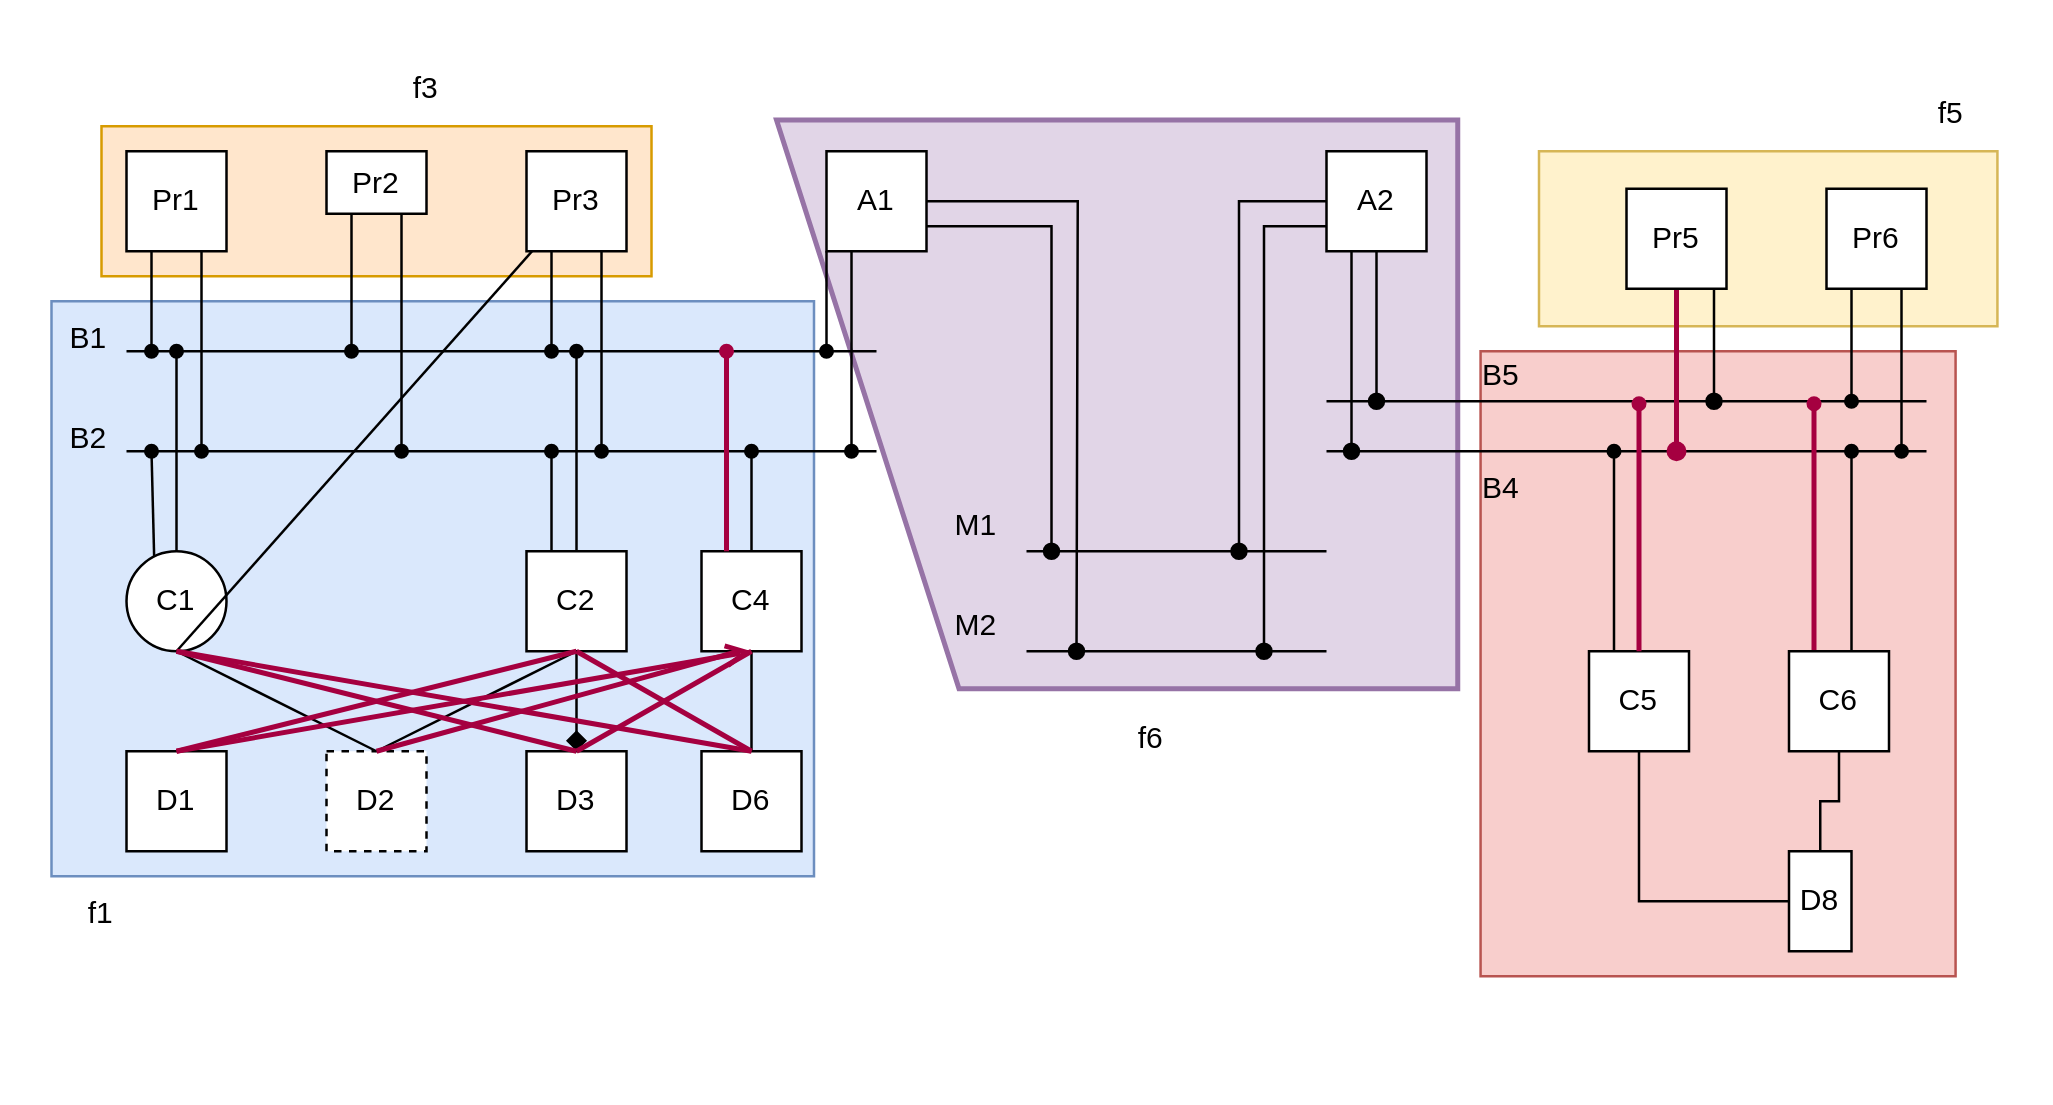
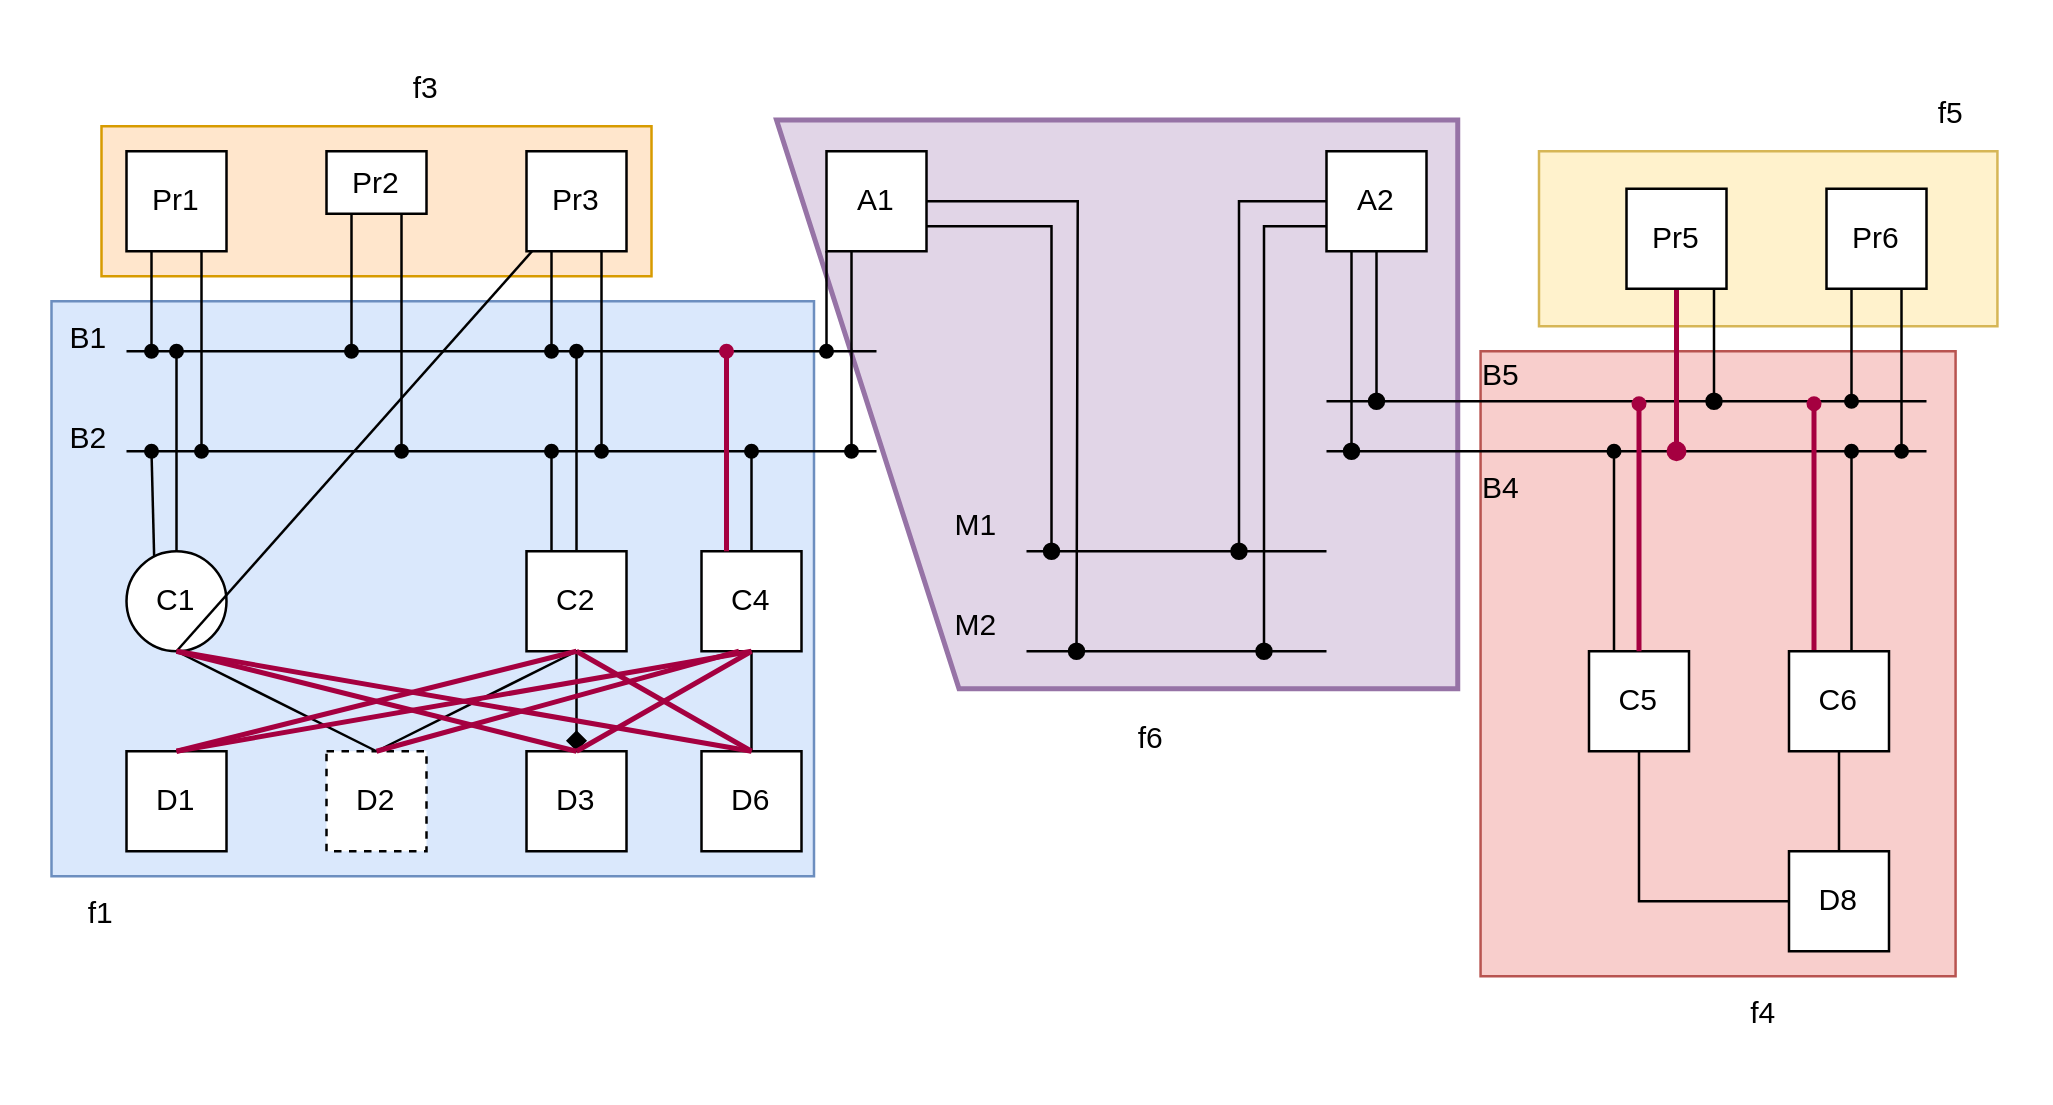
edge "D1" -> "С4": arrowhead open -> none
node "D8": size 63x100 -> 100x100
node "f4": added
